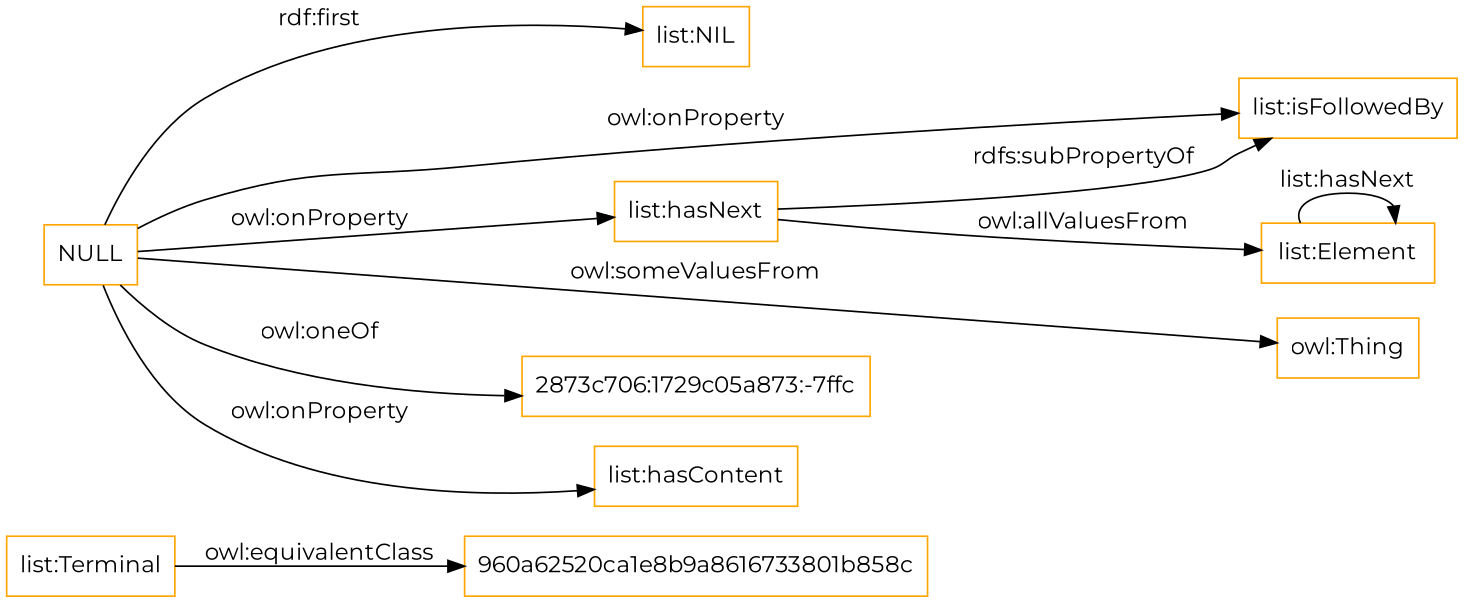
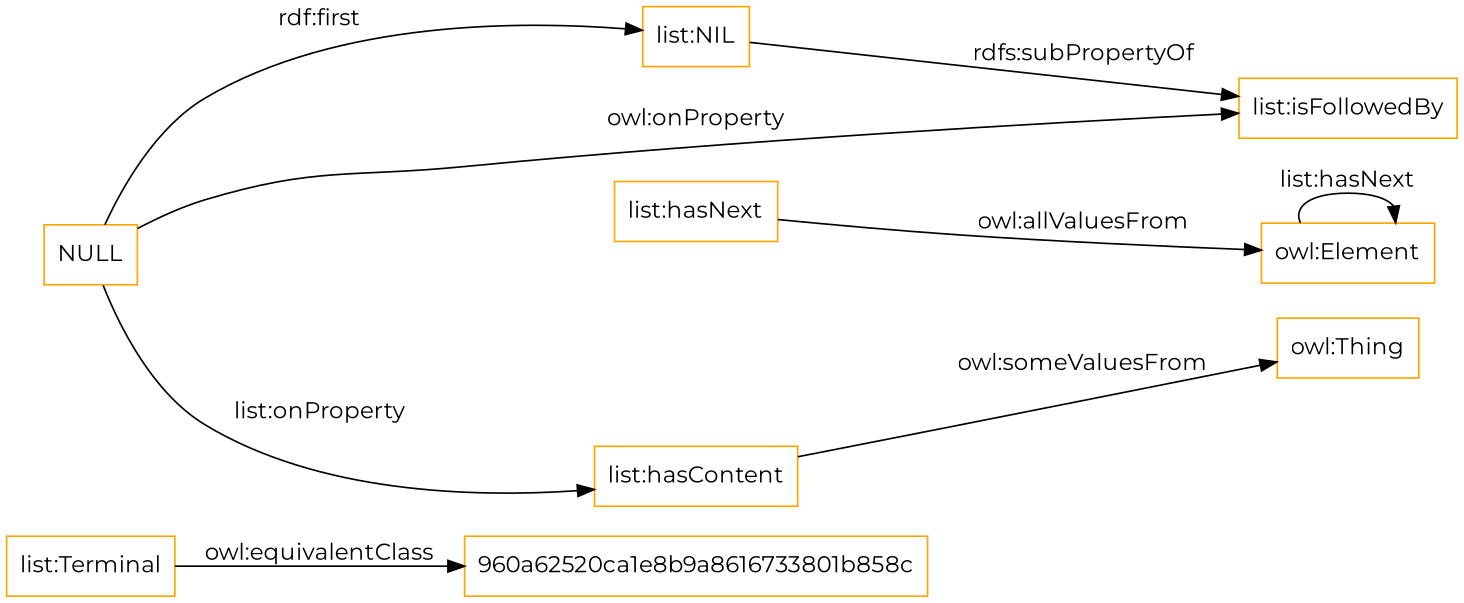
edge "list:hasNext" -> "list:isFollowedBy": now "list:NIL" -> "list:isFollowedBy"
edge "NULL" -> "list:hasNext": removed, label "owl:onProperty"
node "list:Element": label "list:Element" -> "owl:Element"
edge "NULL" -> "owl:Thing": now "list:hasContent" -> "owl:Thing"
node "2873c706:1729c05a873:-7ffc": removed
edge "NULL" -> "list:hasContent": label "owl:onProperty" -> "list:onProperty"
